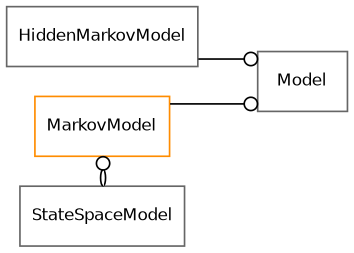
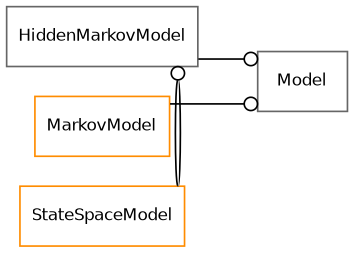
edge "StateSpaceModel" -> "MarkovModel": now "StateSpaceModel" -> "HiddenMarkovModel"
node "StateSpaceModel": color gray40 -> darkorange
